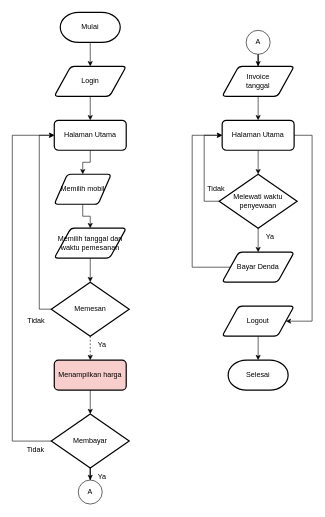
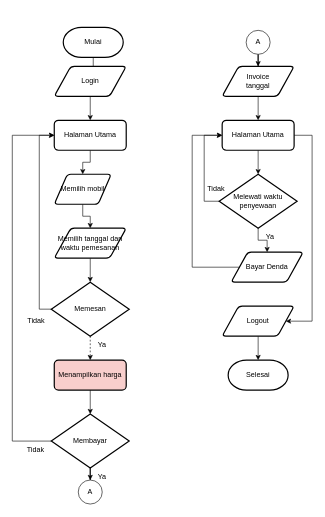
node "Mulai": moved (90, 27) -> (93, 42)
node "Bayar Denda": moved (258, 267) -> (267, 267)
